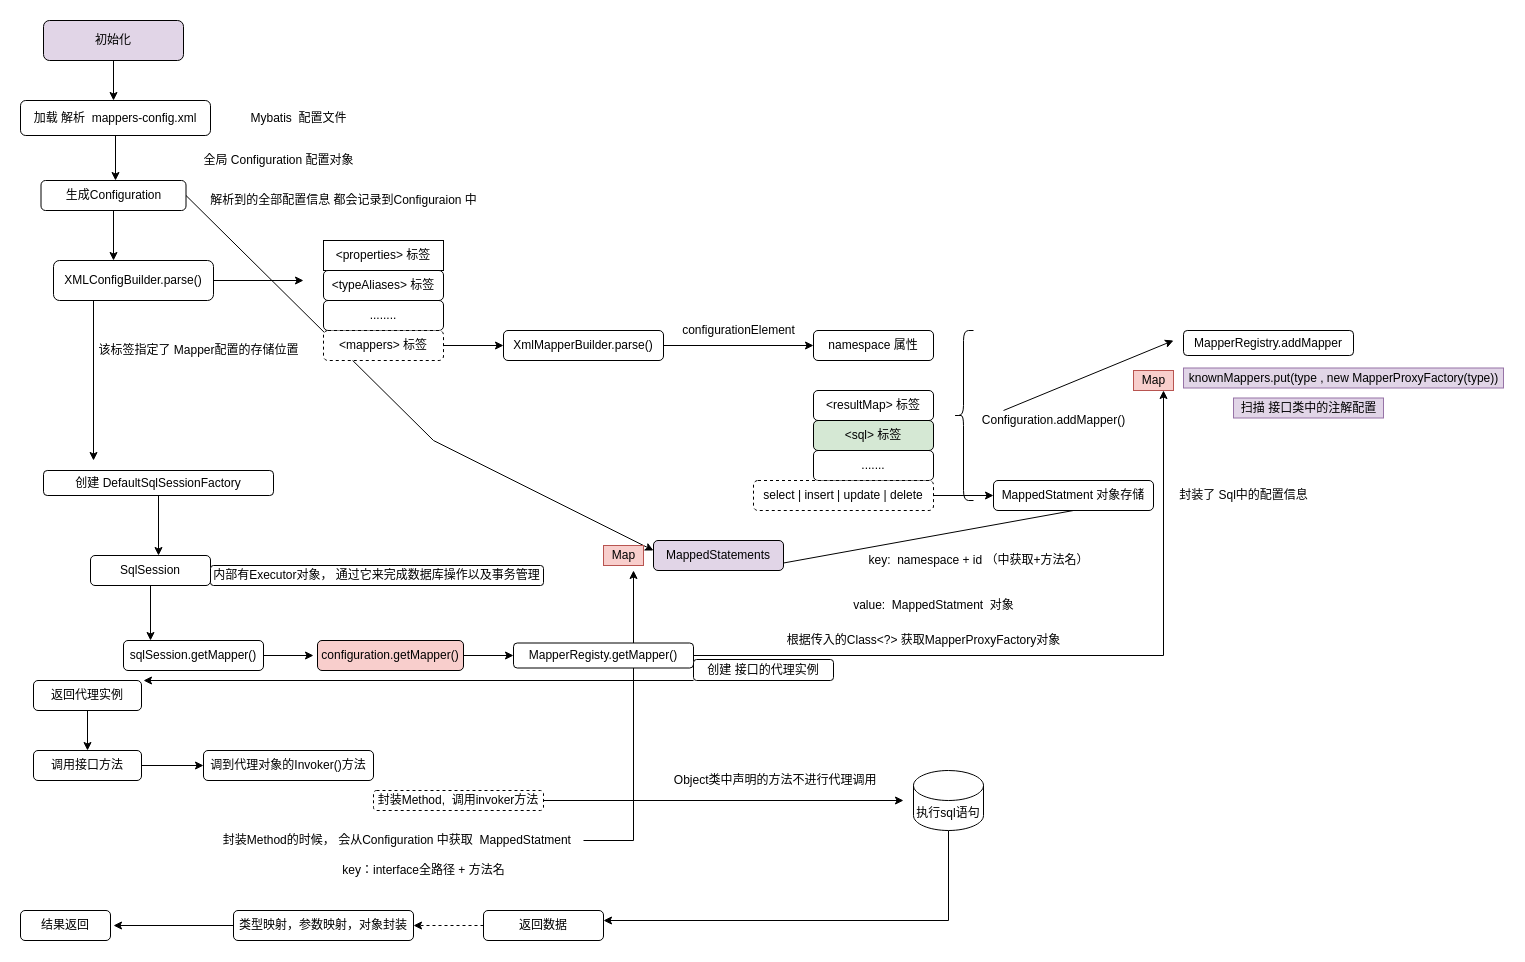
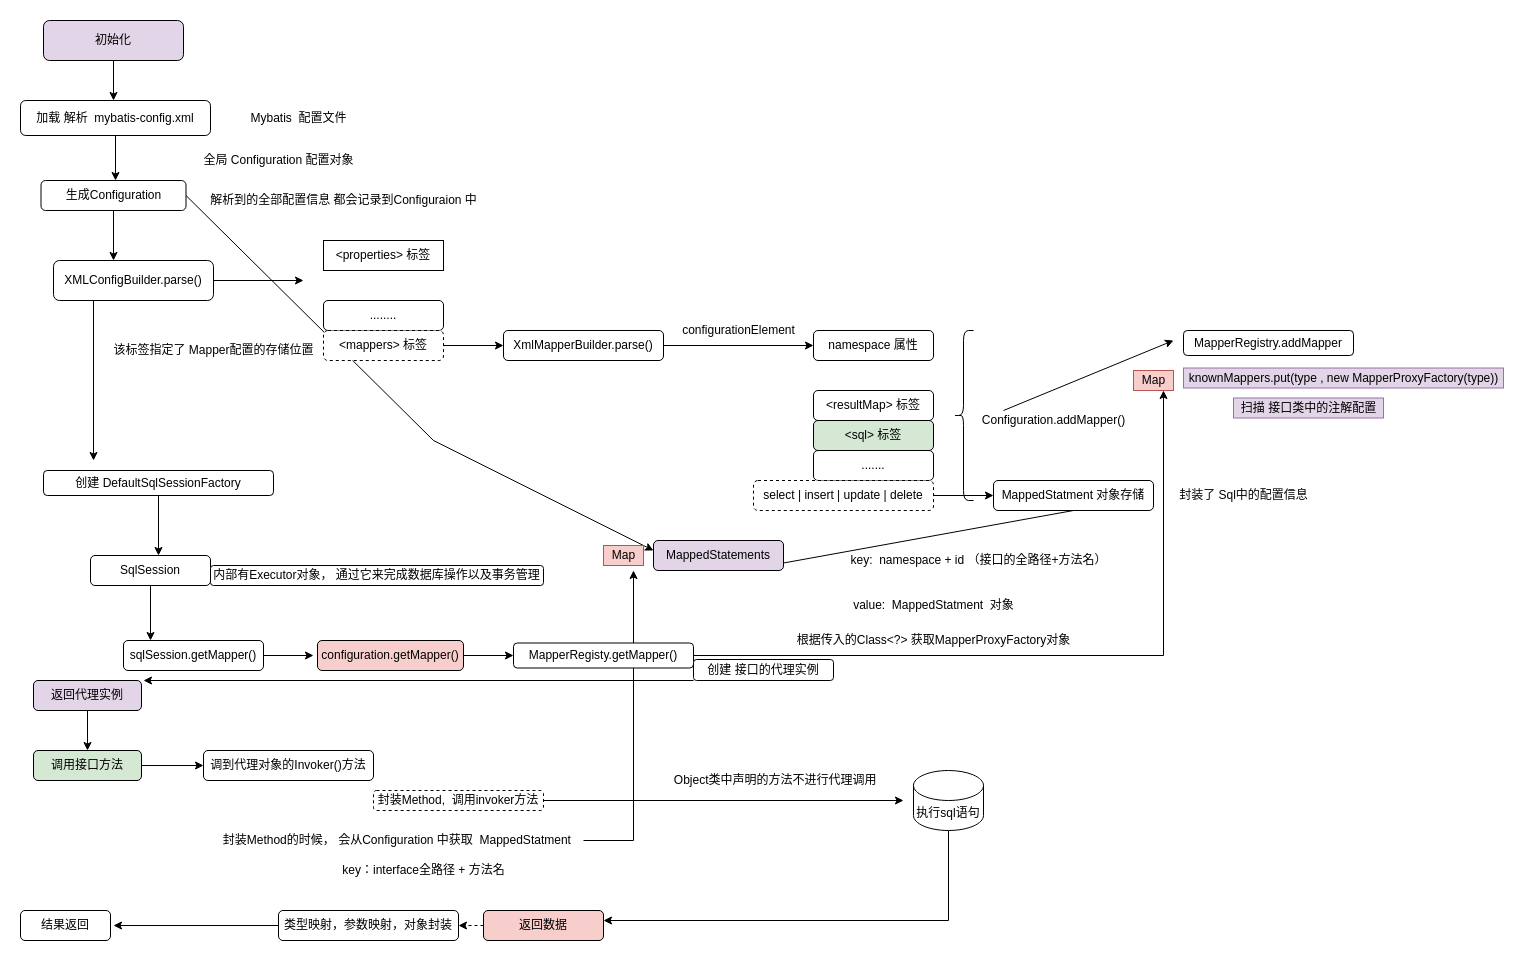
node "加载 解析 mappers-config.xml": label "加载 解析 mappers-config.xml" -> "加载 解析 mybatis-config.xml"
node "<typeAliases> 标签": removed
node "该标签指定了 Mapper配置的存储位置": moved (199, 351) -> (214, 351)
node "key: namespace + id （中获取+方法名）": label "key: namespace + id （中获取+方法名）" -> "key: namespace + id （接口的全路径+方法名）"
node "根据传入的Class<?> 获取MapperProxyFactory对象": moved (924, 641) -> (934, 641)
node "返回代理实例": fillcolor #ffffff -> #e1d5e7
node "调用接口方法": fillcolor #ffffff -> #d5e8d4
node "类型映射，参数映射，对象封装": moved (324, 926) -> (369, 926)
node "返回数据": fillcolor #ffffff -> #f8cecc
